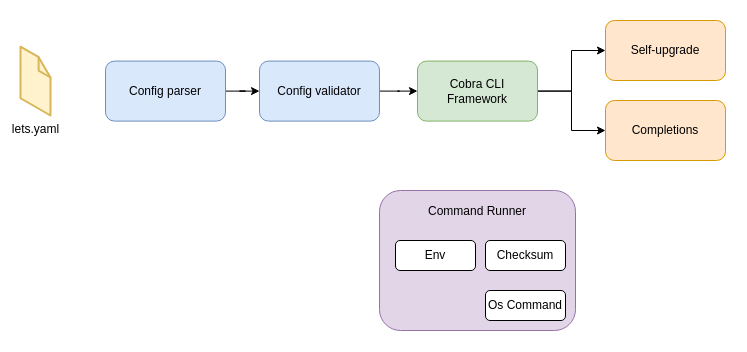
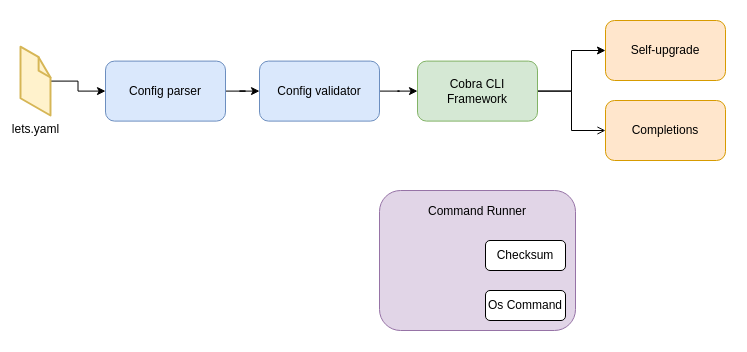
edge "lets.yaml" -> "Config parser": added
edge "Cobra CLI Framework" -> "Completions": arrowhead classic -> open
node "Env": removed
